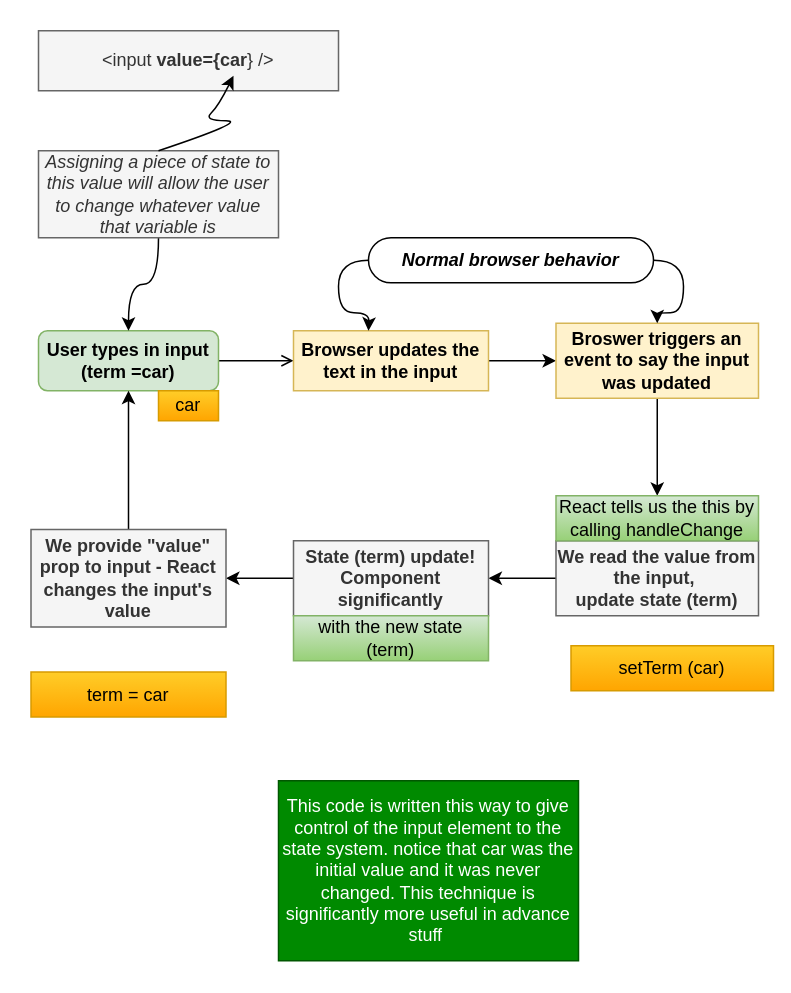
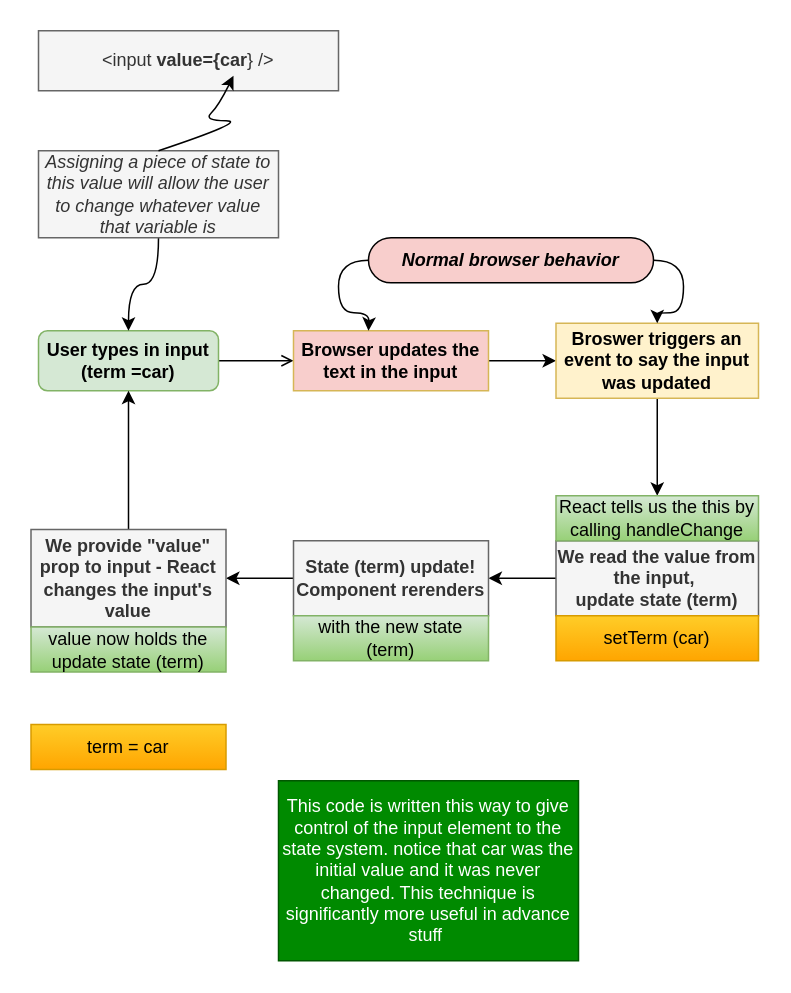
node "Normal browser behavior": fillcolor #ffffff -> #f8cecc
node "Browser updates the text in the input": fillcolor #fff2cc -> #f8cecc
node "car": removed
node "State (term) update! Component significantly": label "State (term) update! Component significantly" -> "State (term) update! Component rerenders"
node "value now holds the update state (term)": added
node "setTerm (car)": moved (672, 668) -> (657, 638)
node "term = car": moved (128, 695) -> (128, 747)
